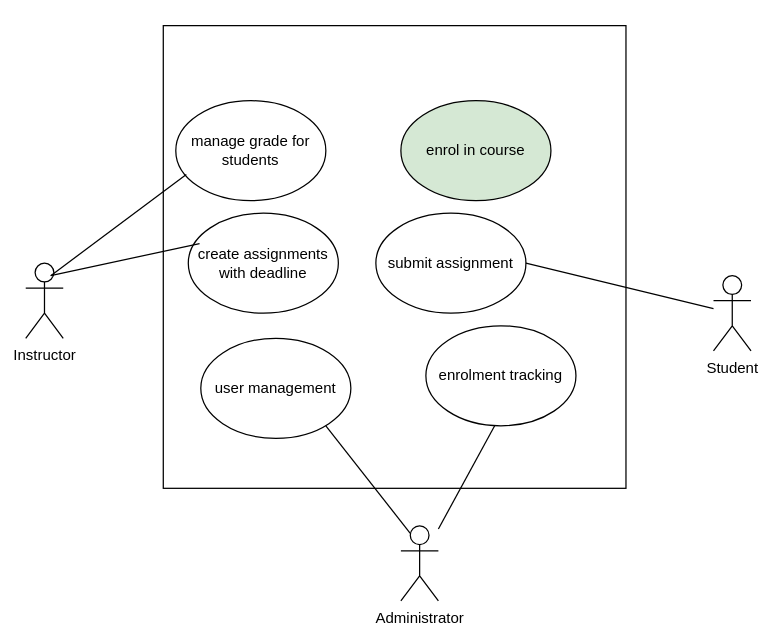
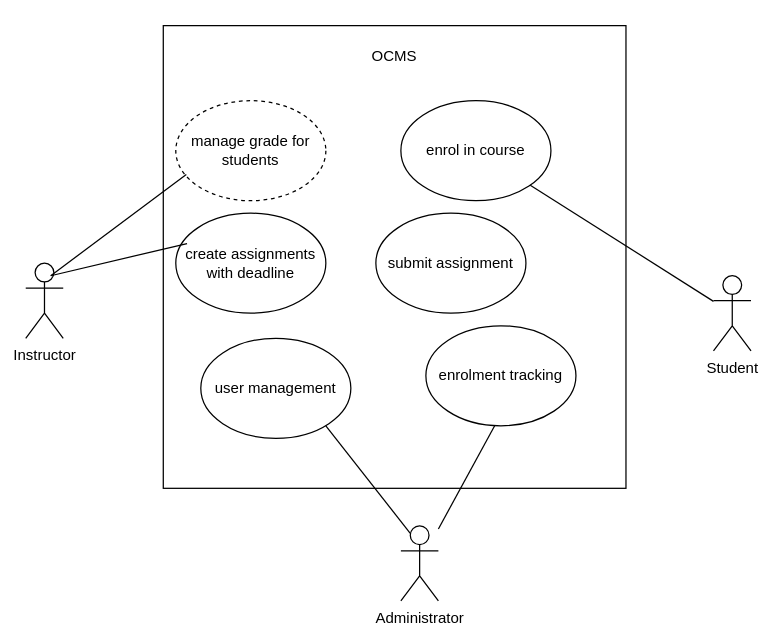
node "OCMS": added
node "manage grade for students": style solid -> dashed
node "enrol in course": fillcolor #d5e8d4 -> #ffffff
node "create assignments with deadline": moved (263, 263) -> (251, 263)
edge "submit assignment" -- "Student": now "enrol in course" -- "Student"
